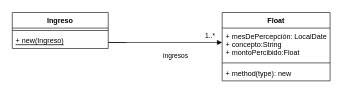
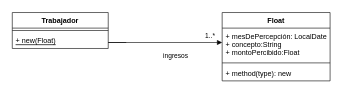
node "Ingreso": label "Ingreso" -> "Trabajador"
node "+ new(Ingreso)": label "+ new(Ingreso)" -> "+ new(Float)"
